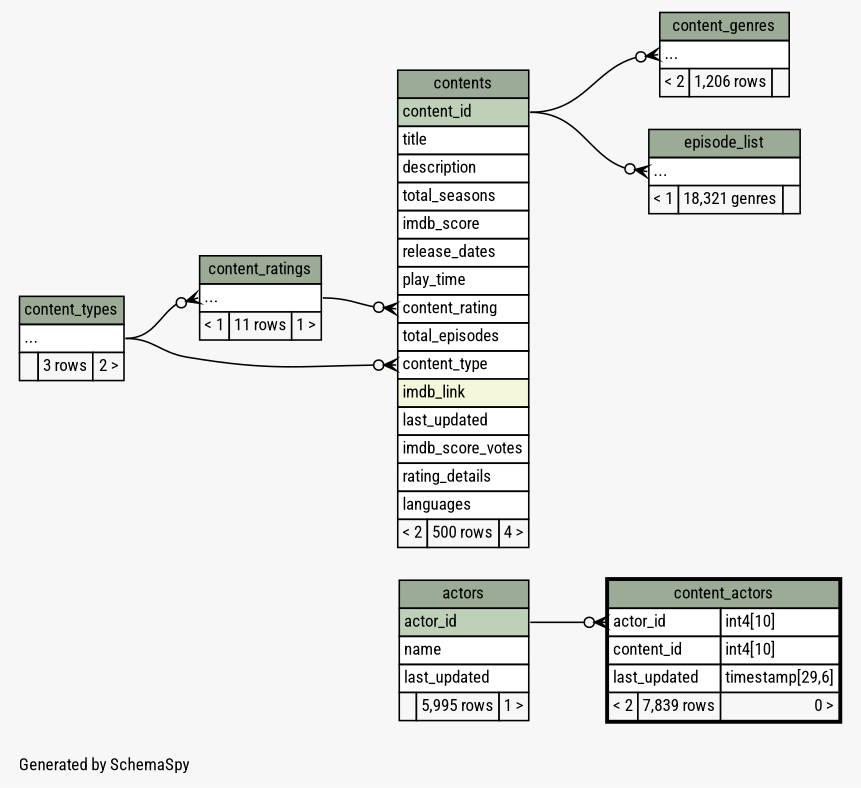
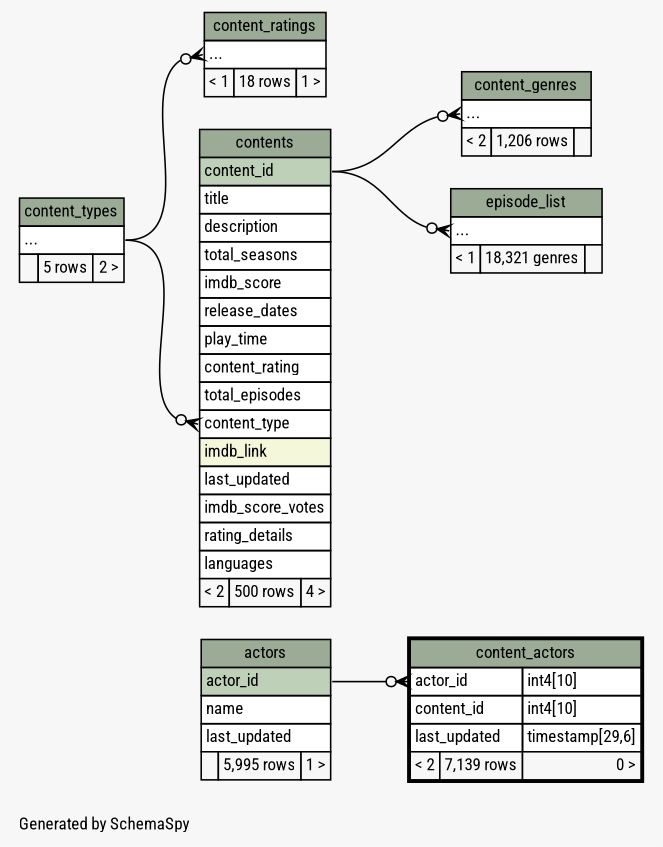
edge "content_ratings" -> "contents": removed
node "content_ratings": text "11 rows" -> "18 rows"
node "content_types": text "3 rows" -> "5 rows"
node "content_actors": text "7,839 rows" -> "7,139 rows"
